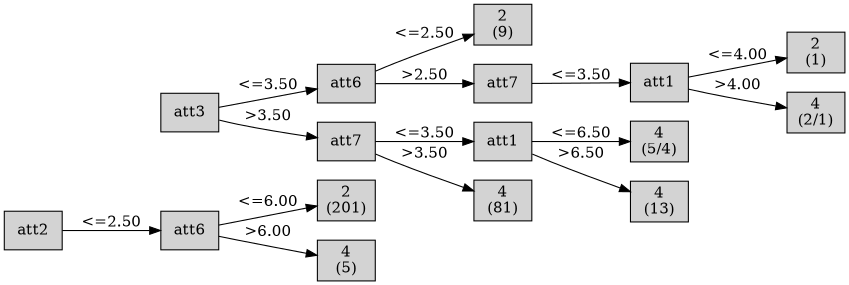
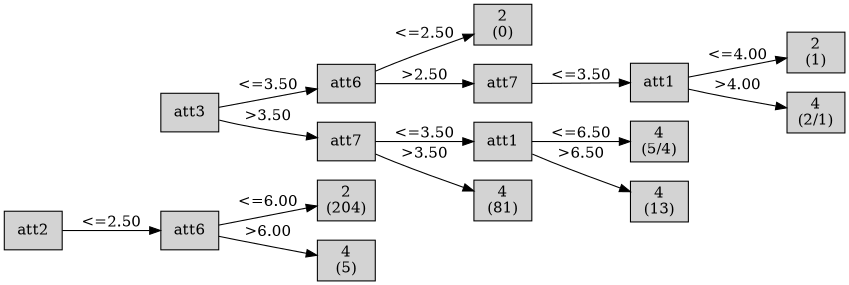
node "2 (9)": label "2 (9)" -> "2 (0)"
node "2 (201)": label "2 (201)" -> "2 (204)"
